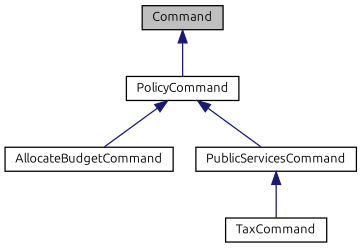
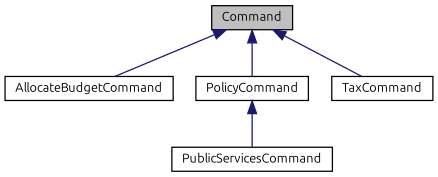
edge "AllocateBudgetCommand" -> "PolicyCommand": now "AllocateBudgetCommand" -> "Command"
edge "TaxCommand" -> "PublicServicesCommand": now "TaxCommand" -> "Command"
